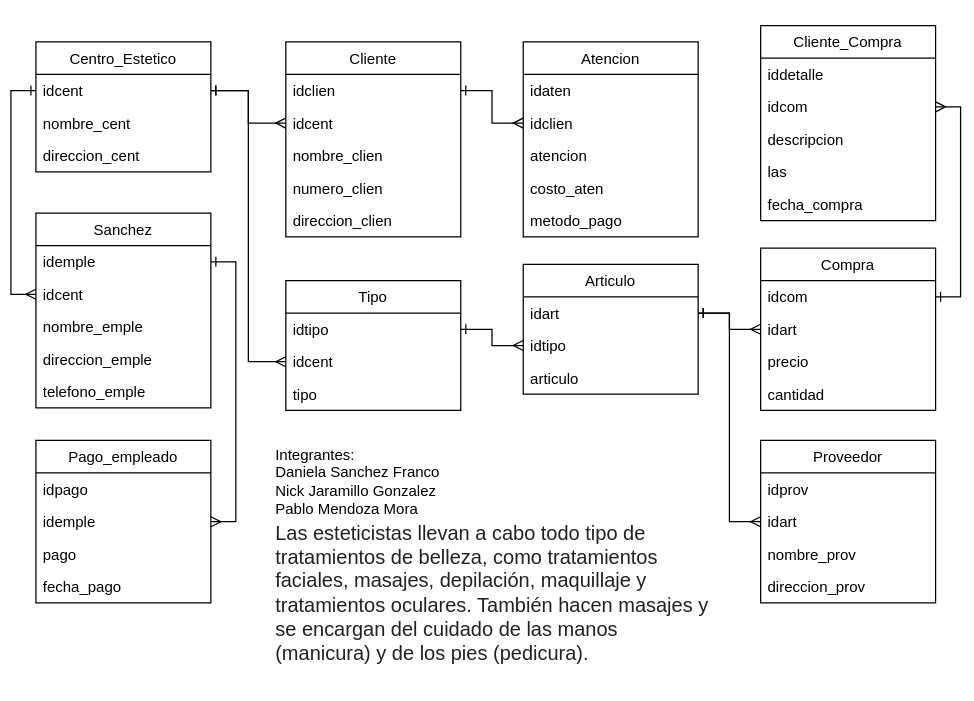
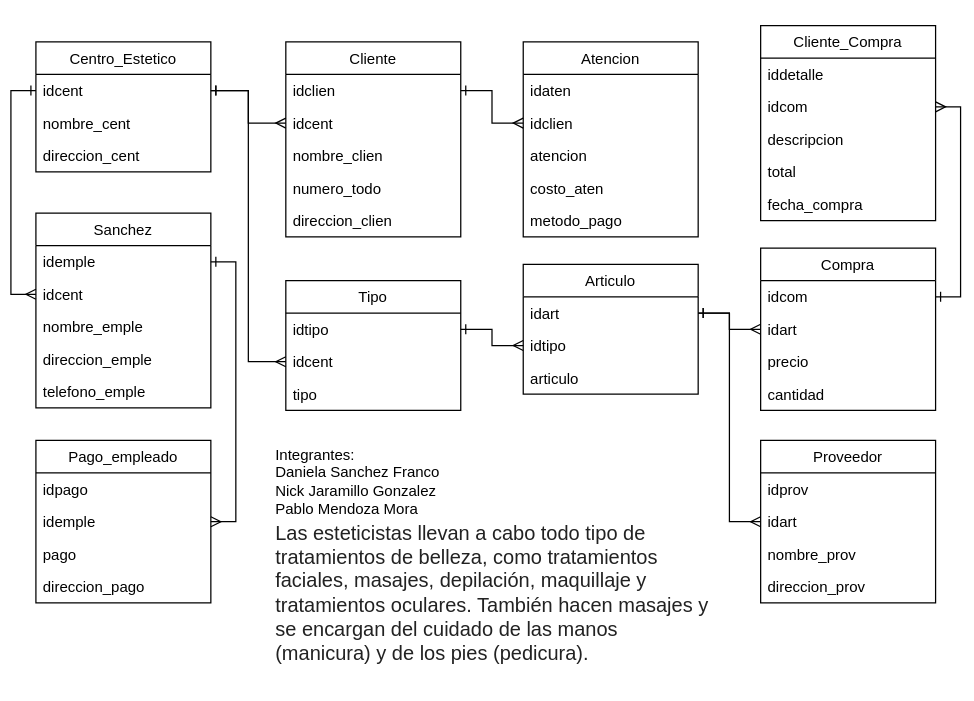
node "las": label "las" -> "total"
node "numero_clien": label "numero_clien" -> "numero_todo"
node "fecha_pago": label "fecha_pago" -> "direccion_pago"
